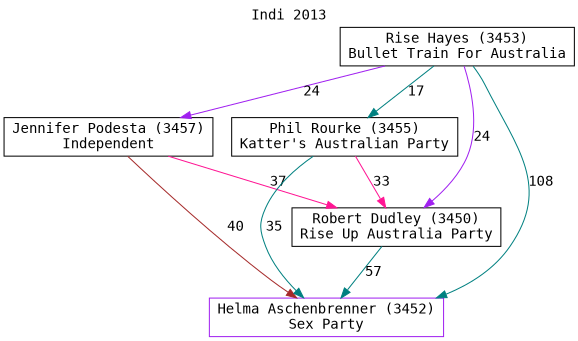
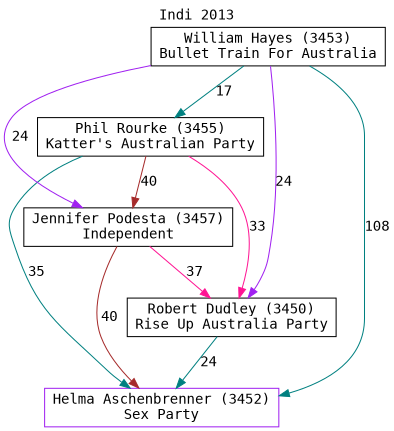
node "Rise Hayes (3453) Bullet Train For Australia": label "Rise Hayes (3453) Bullet Train For Australia" -> "William Hayes (3453) Bullet Train For Australia"
edge "Phil Rourke (3455) Katter's Australian Party" -> "Jennifer Podesta (3457) Independent": added, label "40"
edge "Robert Dudley (3450) Rise Up Australia Party" -> "Helma Aschenbrenner (3452) Sex Party": label "57" -> "24"
